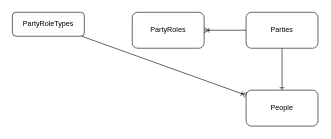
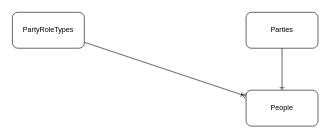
node "PartyRoleTypes": size 72x24 -> 72x36
node "PartyRoles": removed
edge "Parties" -> "PartyRoles": removed
